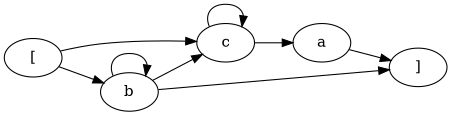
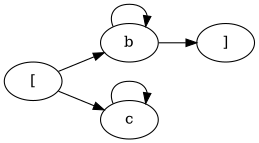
node "a": removed
edge "b" -> "c": removed
